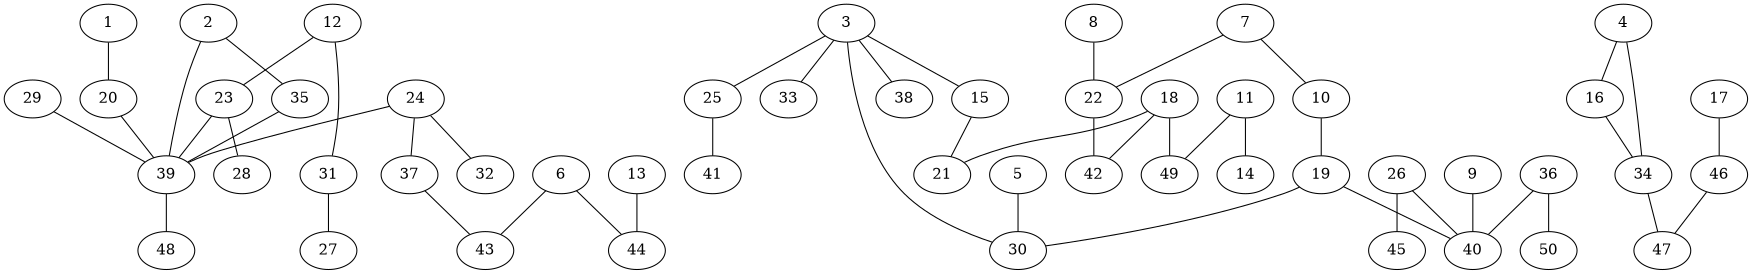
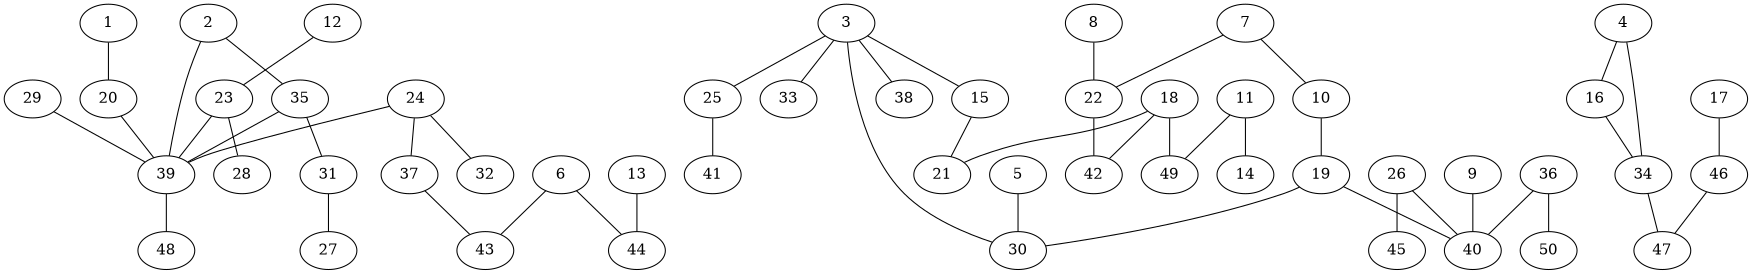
edge "12" -- "31": now "35" -- "31"
